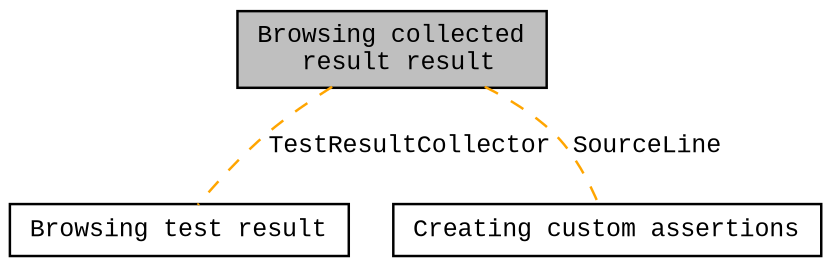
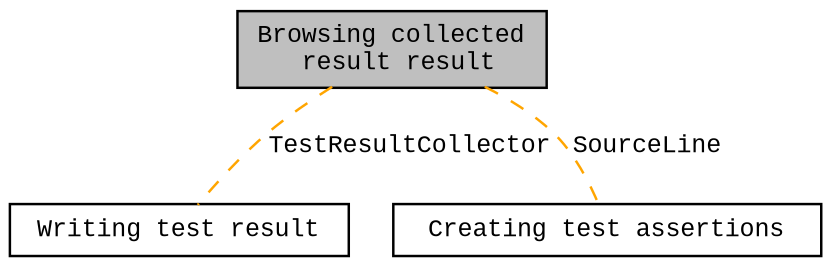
node "Browsing test result": label "Browsing test result" -> "Writing test result"
node "Creating custom assertions": label "Creating custom assertions" -> "Creating test assertions"
